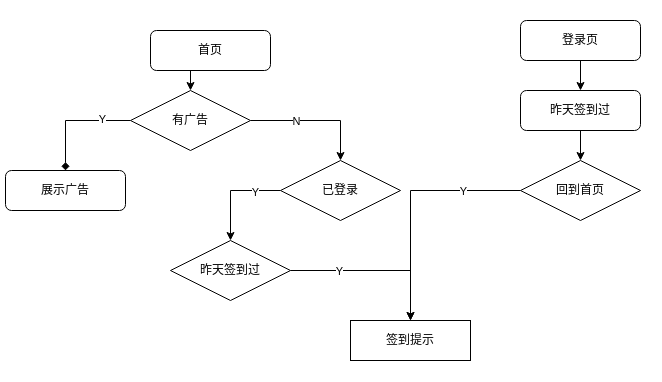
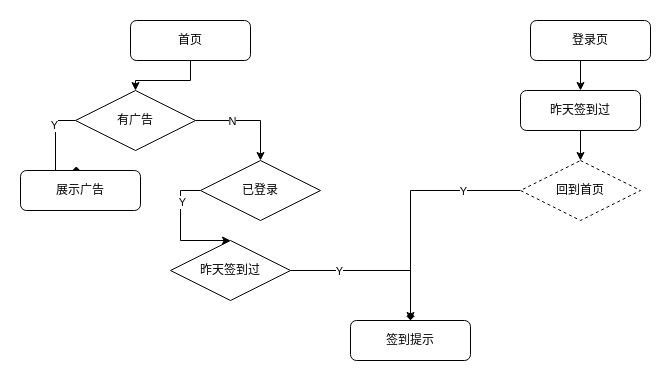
node "登录页": moved (581, 41) -> (591, 41)
node "首页": moved (211, 51) -> (191, 41)
node "有广告": moved (191, 121) -> (136, 121)
node "展示广告": moved (66, 191) -> (81, 191)
node "已登录": moved (341, 191) -> (261, 191)
edge "回到首页" -> "签到提示": arrowhead classic -> diamond
node "回到首页": style solid -> dashed
node "签到提示": shape rectangle -> rounded rectangle
